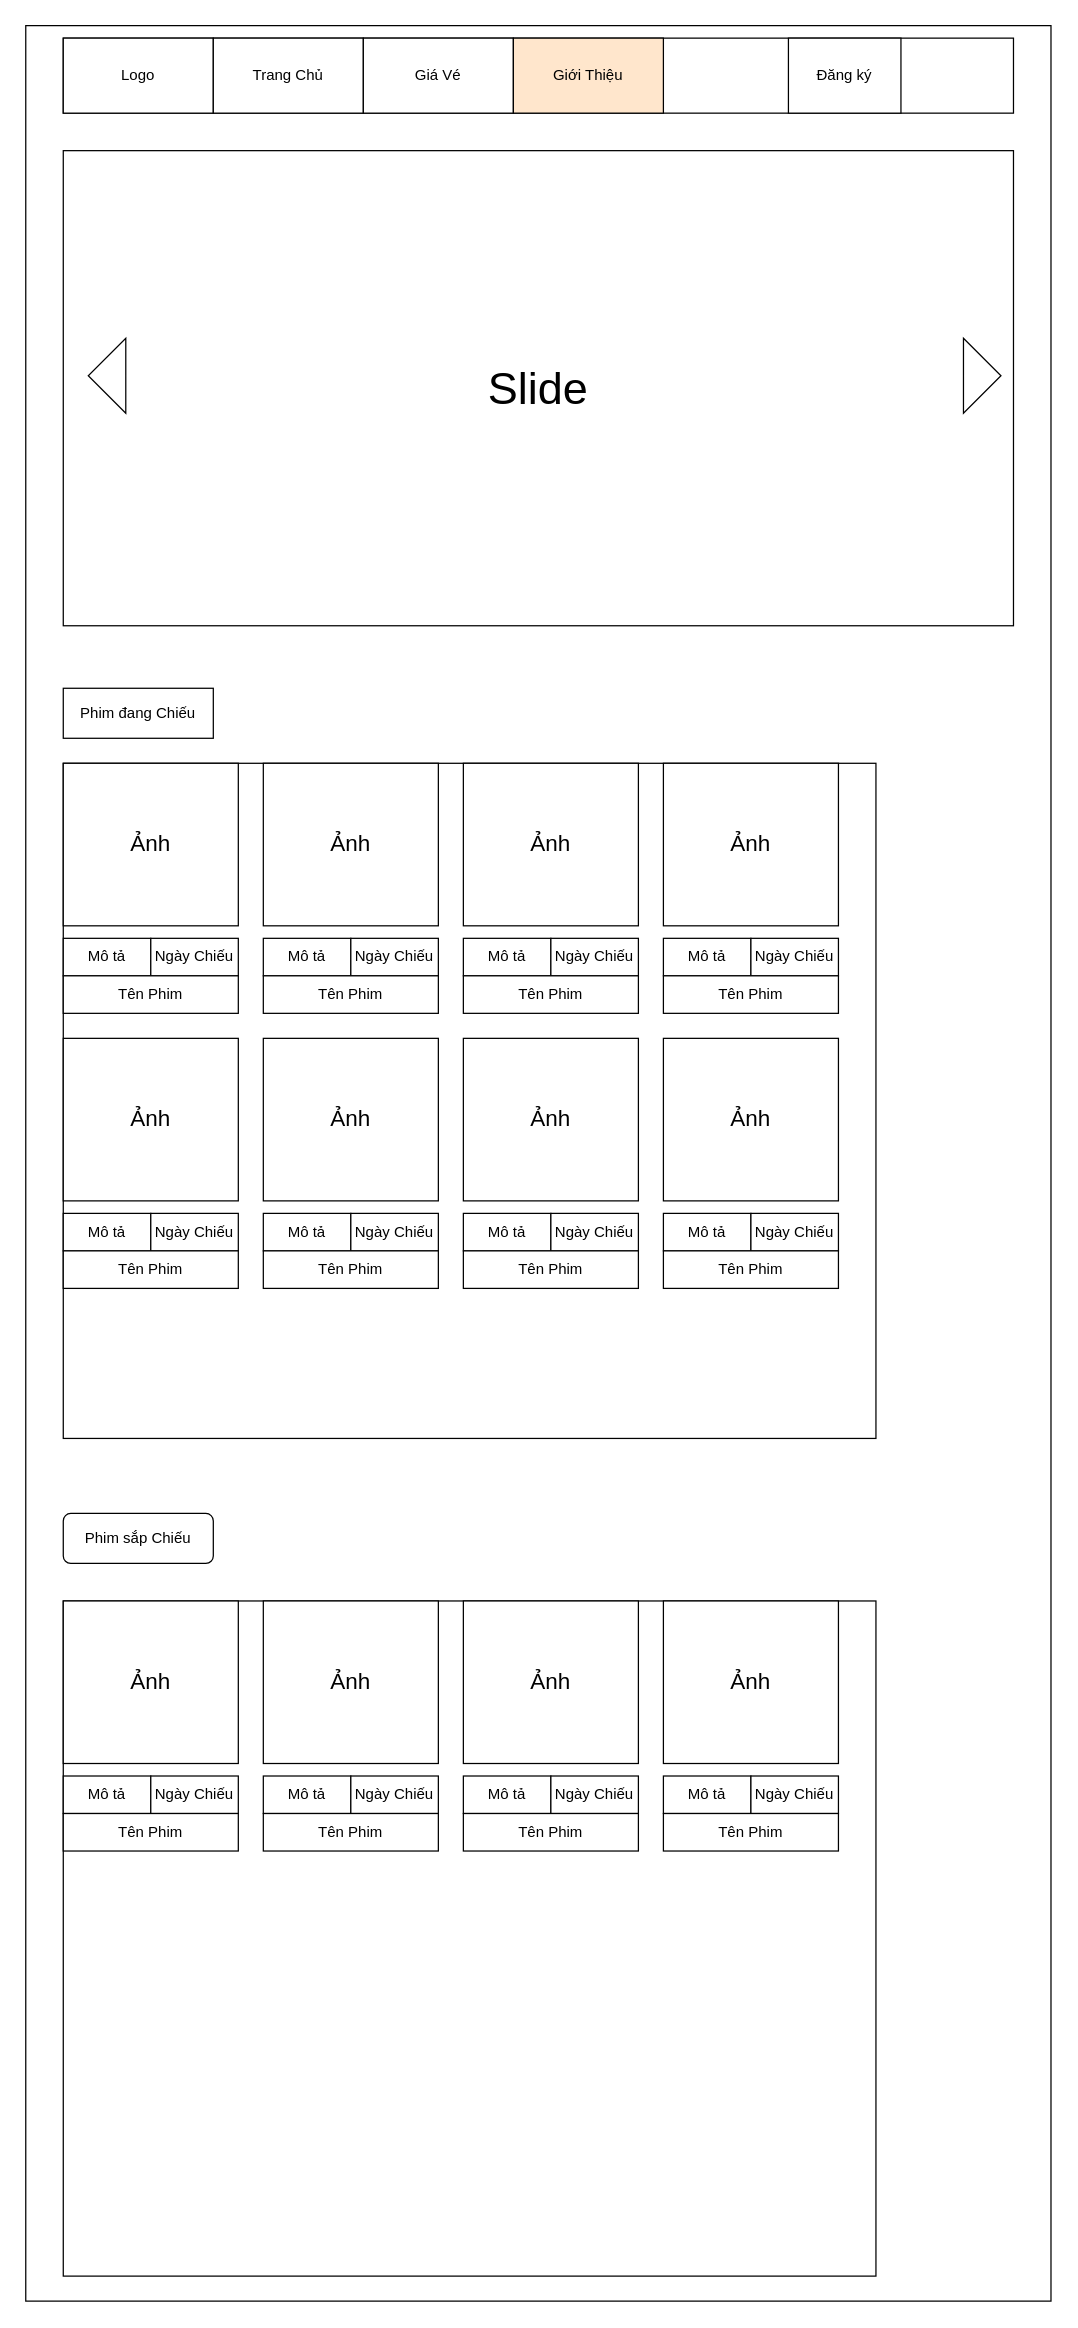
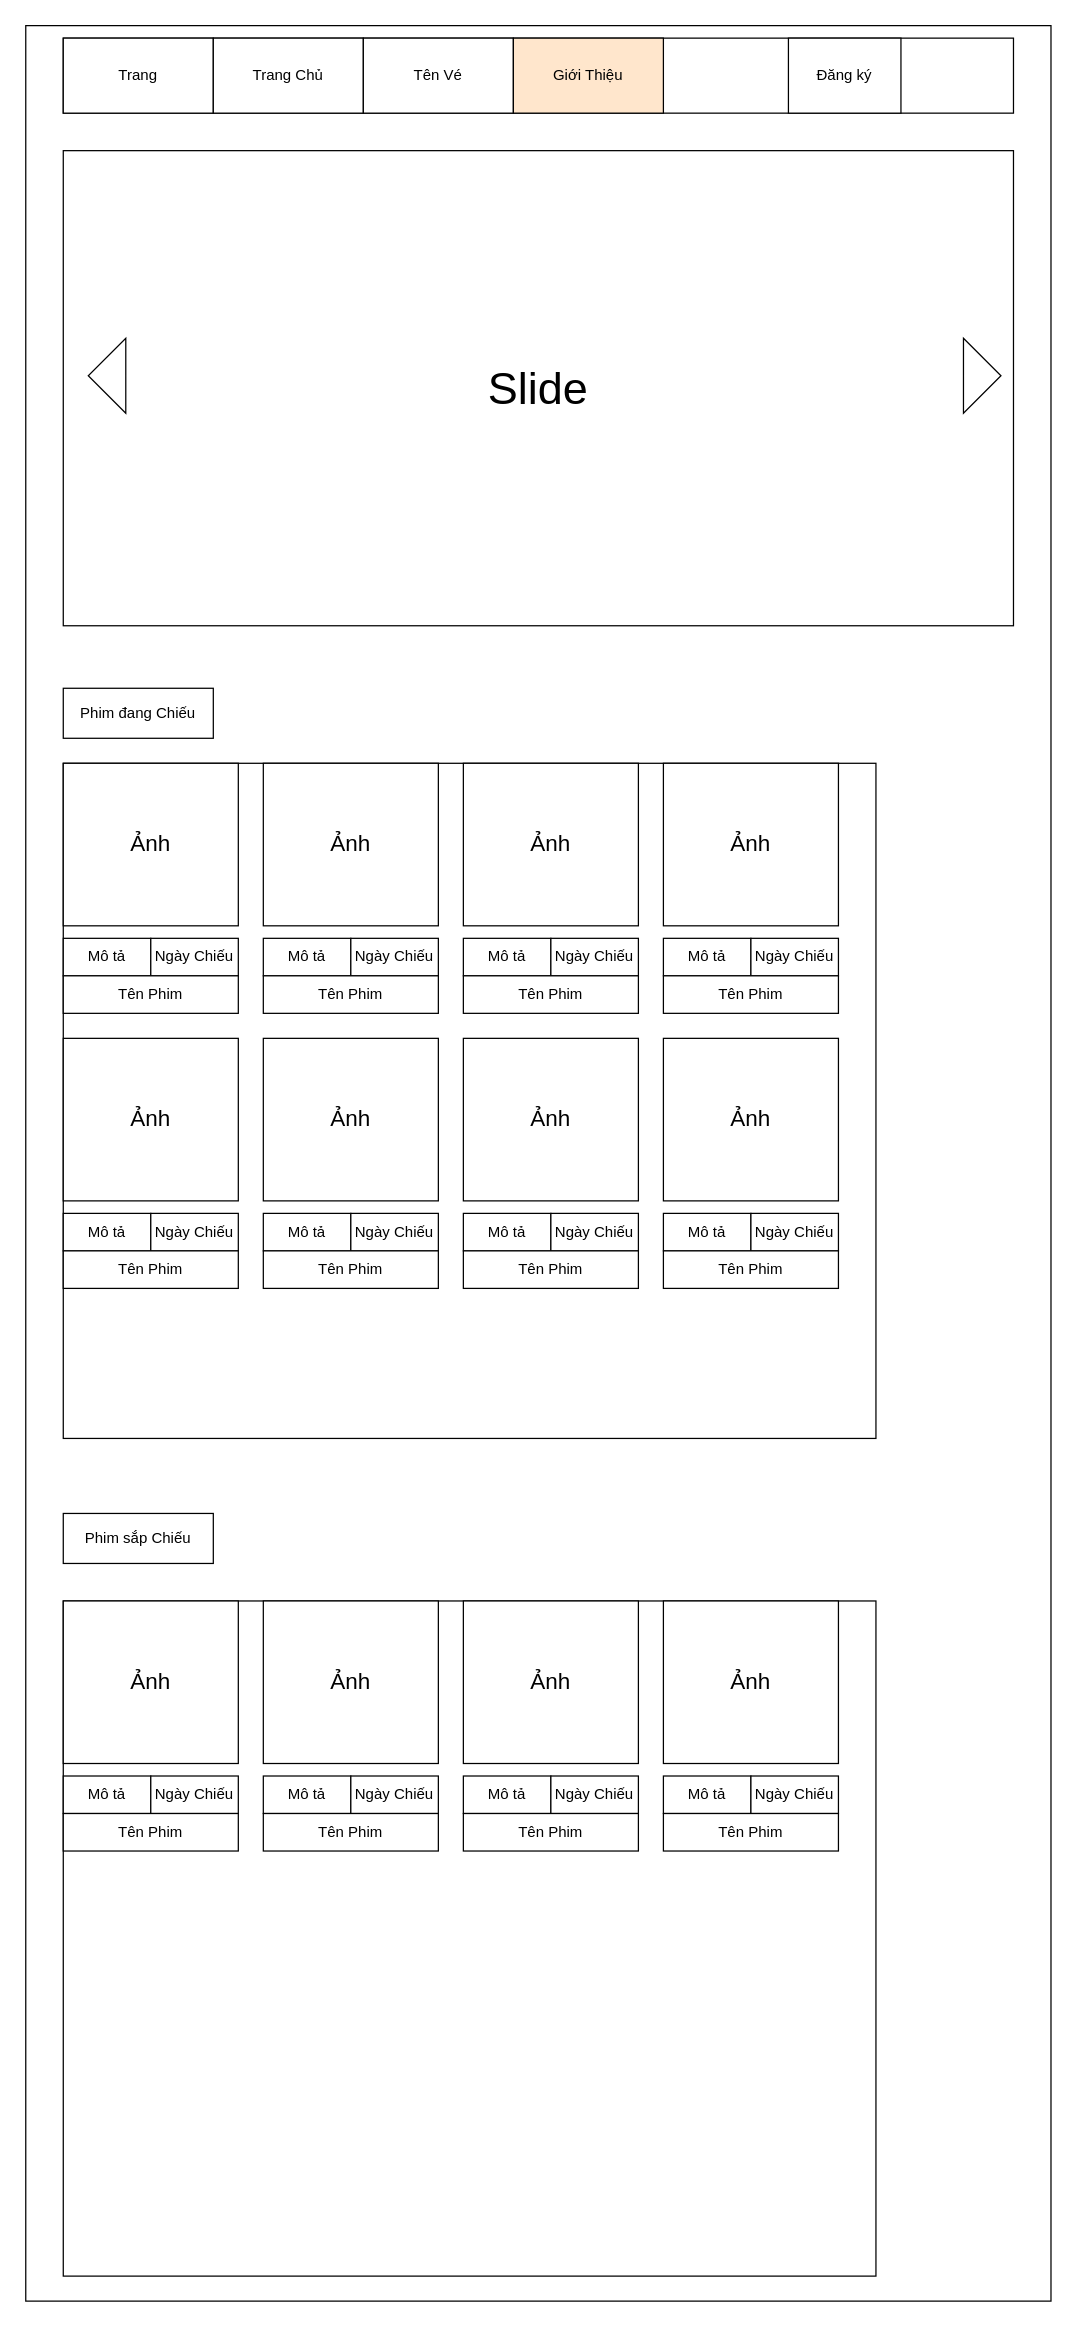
node "Logo": label "Logo" -> "Trang"
node "Giá Vé": label "Giá Vé" -> "Tên Vé"
node "Phim sắp Chiếu": shape rounded rectangle -> rectangle
